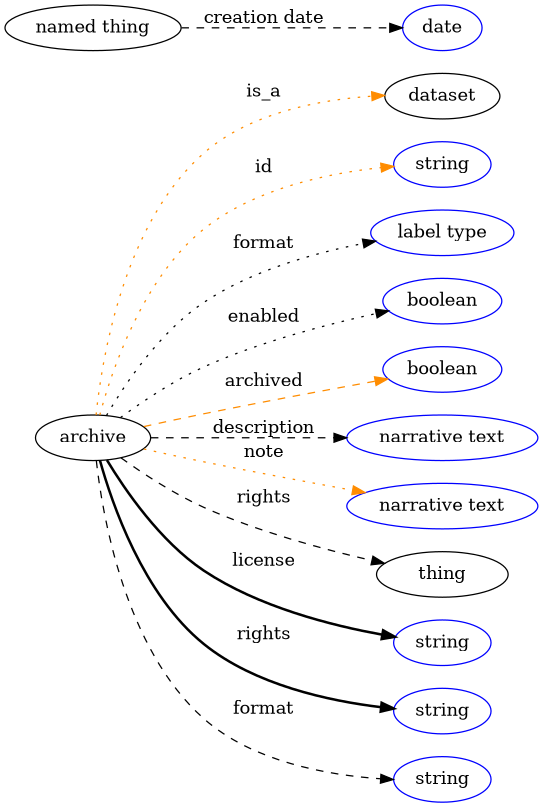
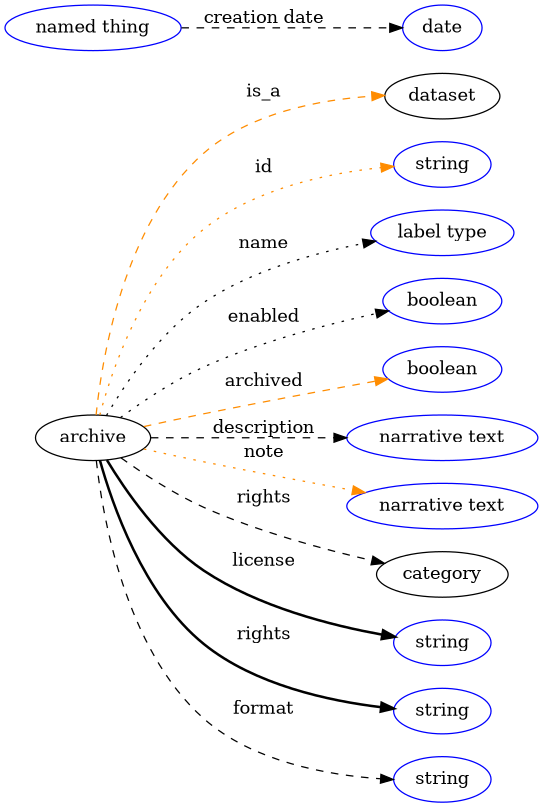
node "named thing": color black -> blue
edge "archive" -> "dataset": style dotted -> dashed
edge "archive" -> "label type": label "format" -> "name"
node "thing": label "thing" -> "category"
